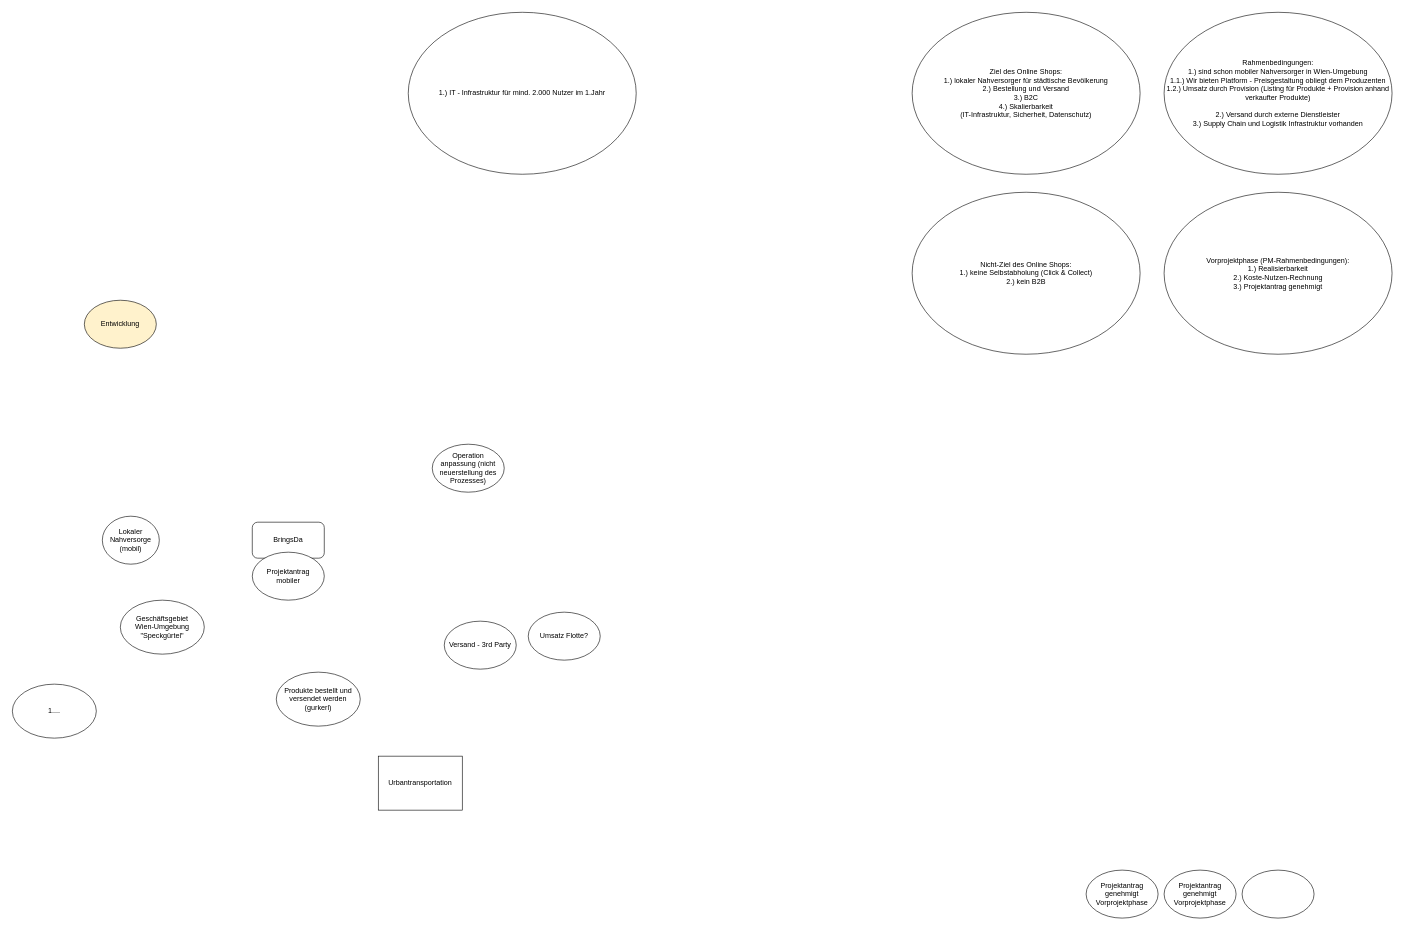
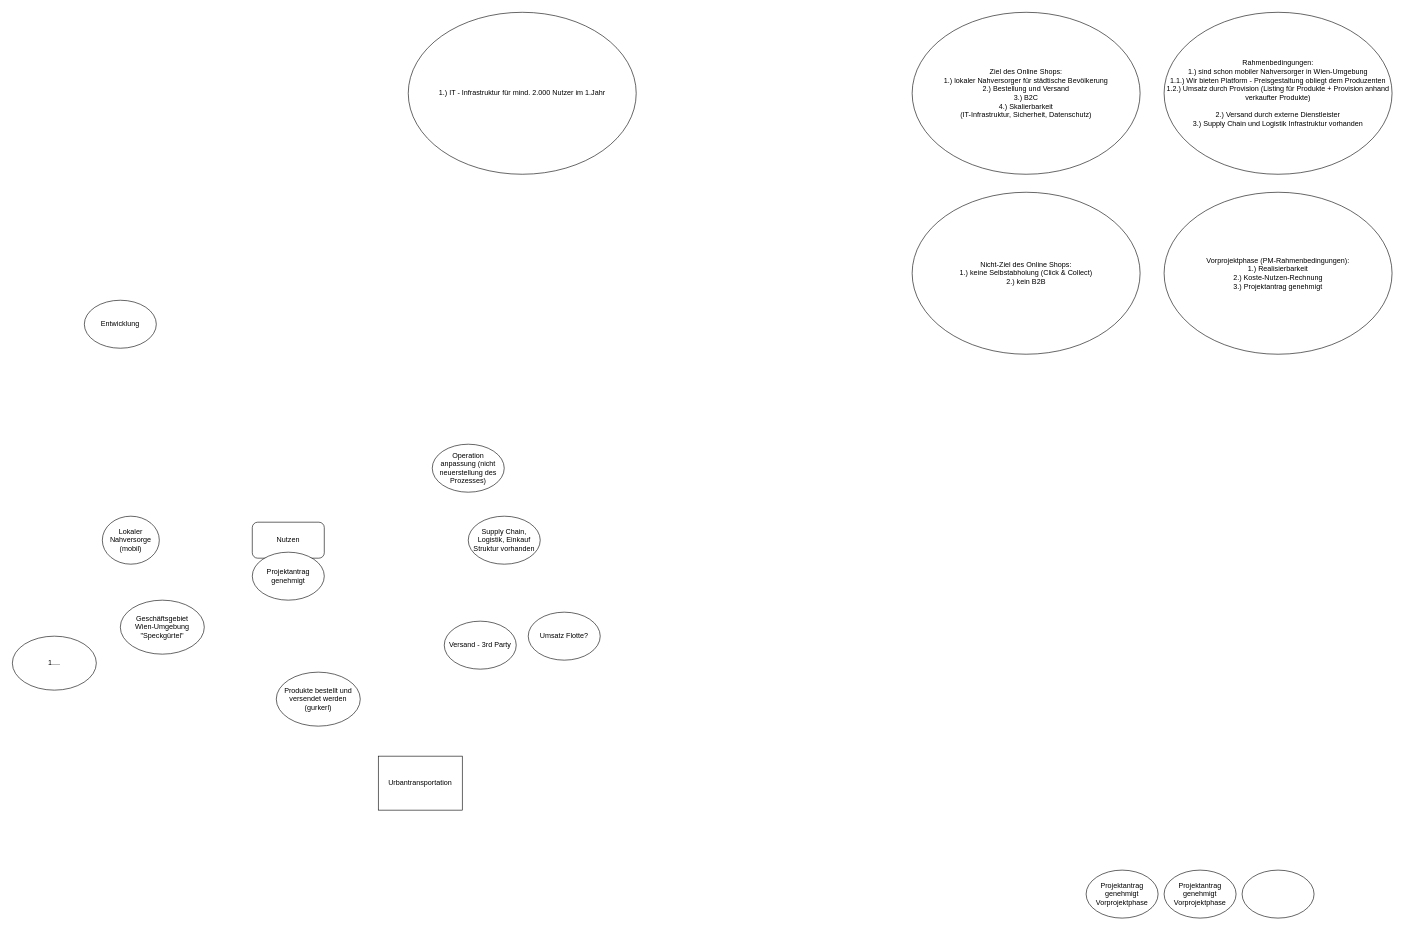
node "Entwicklung": fillcolor #fff2cc -> #ffffff
node "BringsDa": label "BringsDa" -> "Nutzen"
node "Supply Chain, Logistik, Einkauf Struktur vorhanden": added
node "Projektantrag mobiler": label "Projektantrag mobiler" -> "Projektantrag genehmigt"
node "1....": moved (54, 711) -> (54, 663)
